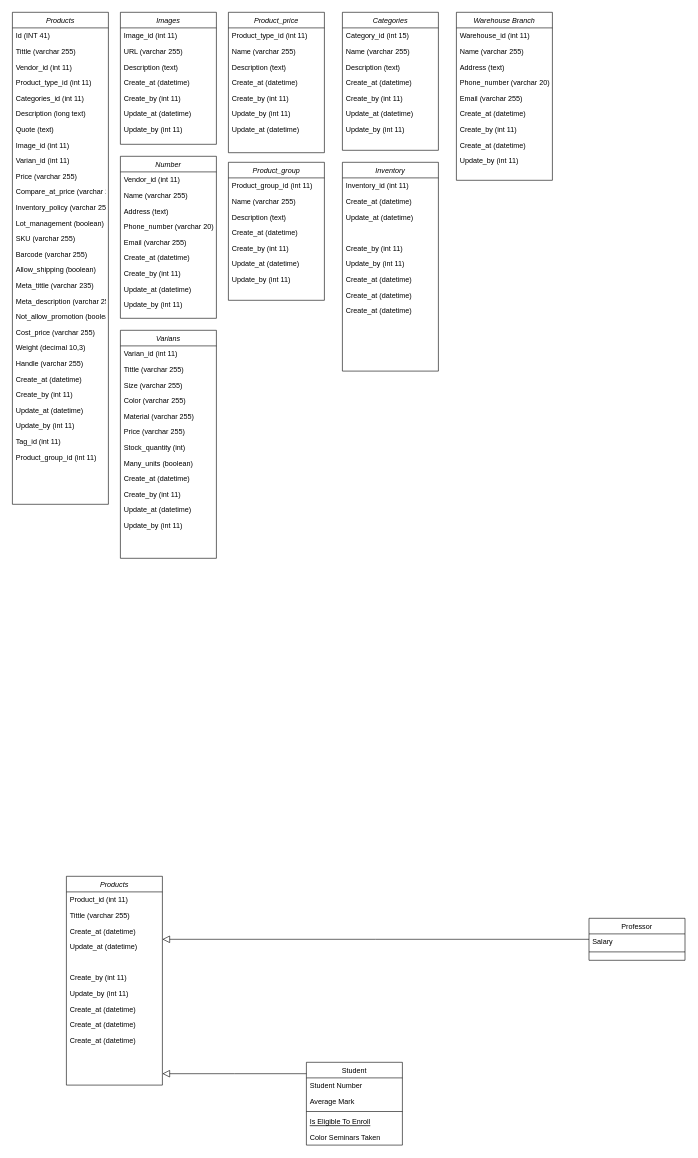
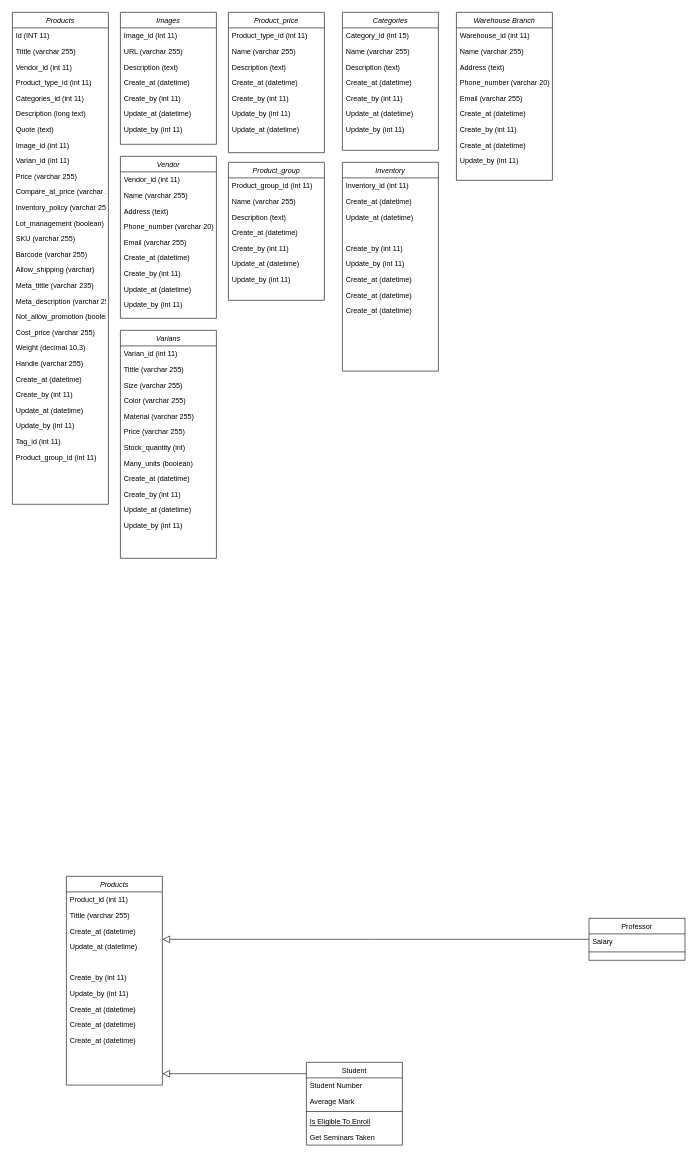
node "Id (INT 41)": label "Id (INT 41)" -> "Id (INT 11)"
node "Number": label "Number" -> "Vendor"
node "Allow_shipping (boolean)": label "Allow_shipping (boolean)" -> "Allow_shipping (varchar)"
node "Color Seminars Taken": label "Color Seminars Taken" -> "Get Seminars Taken"
